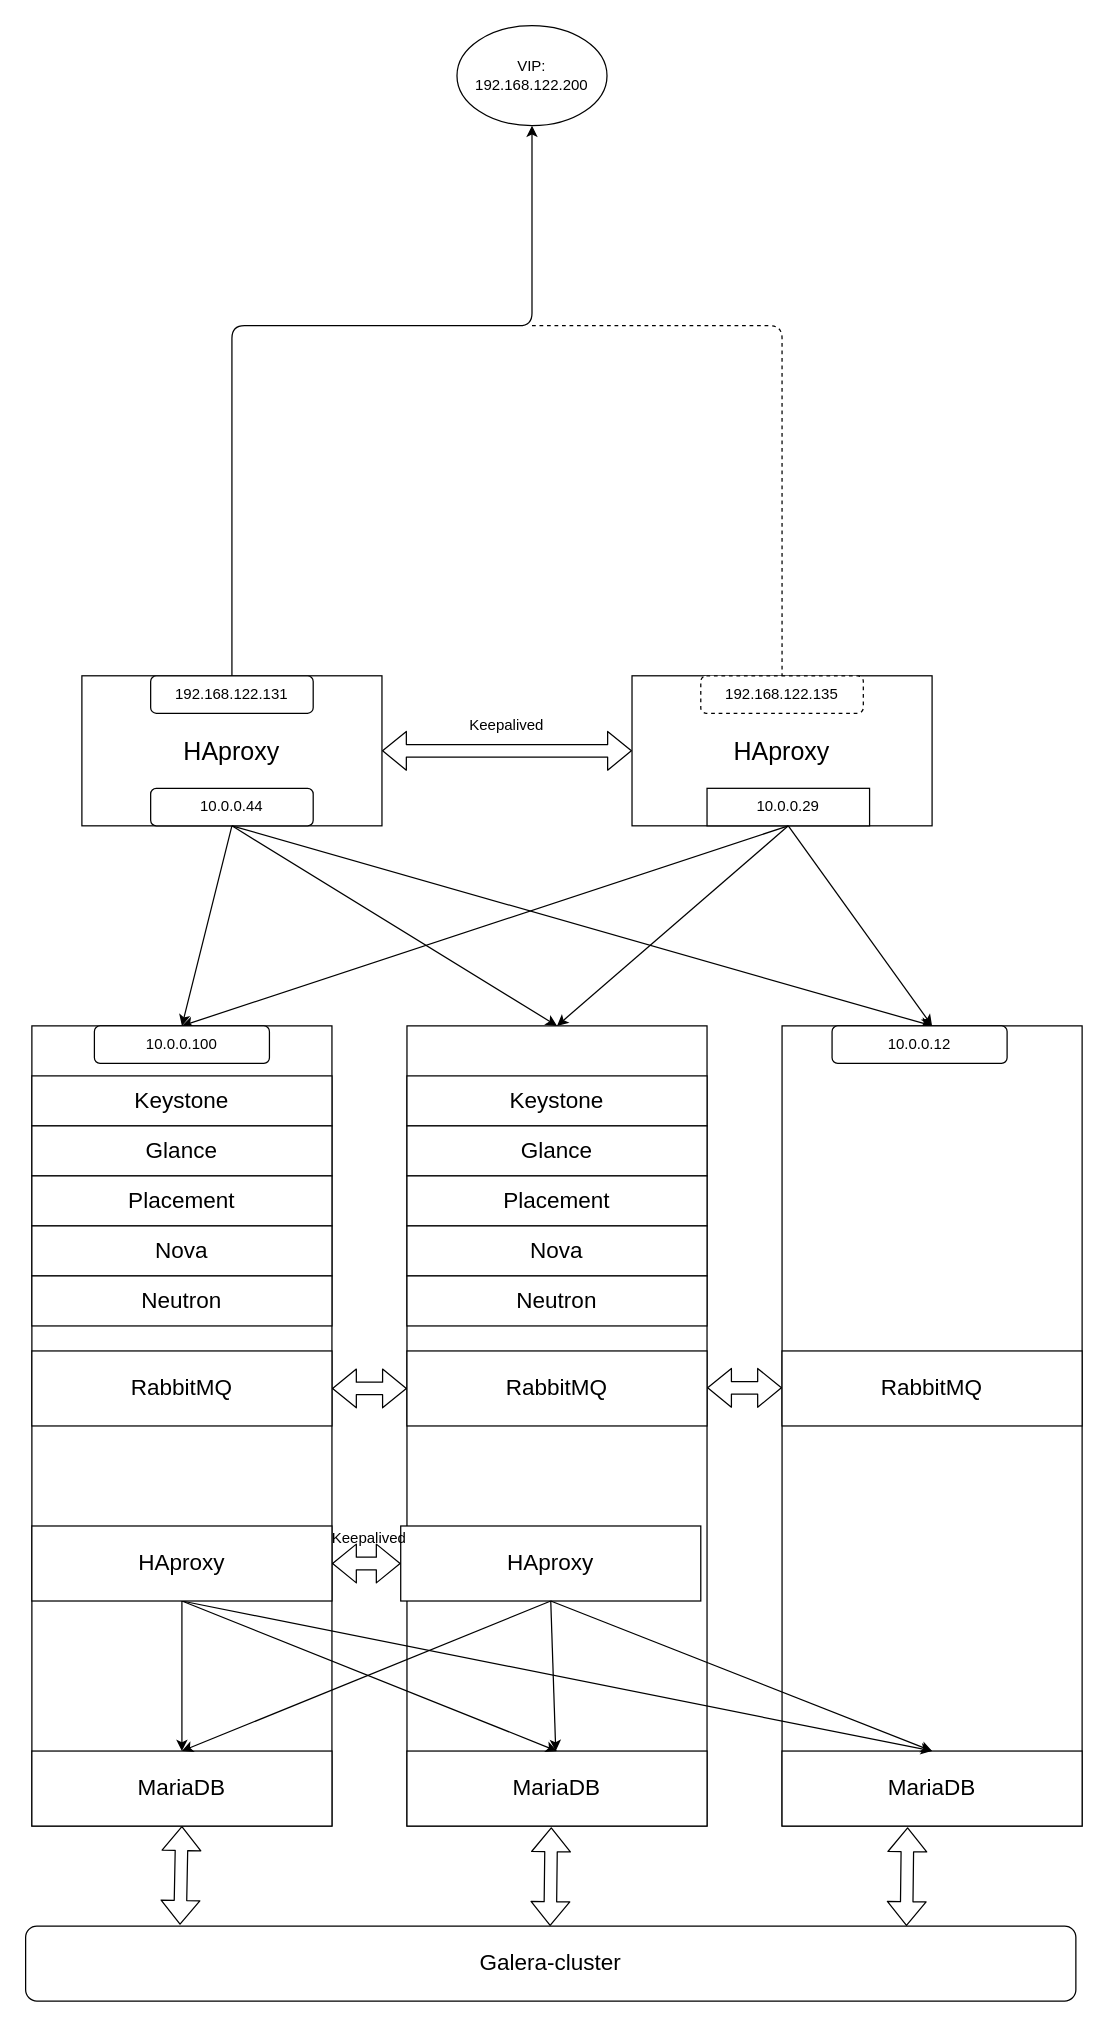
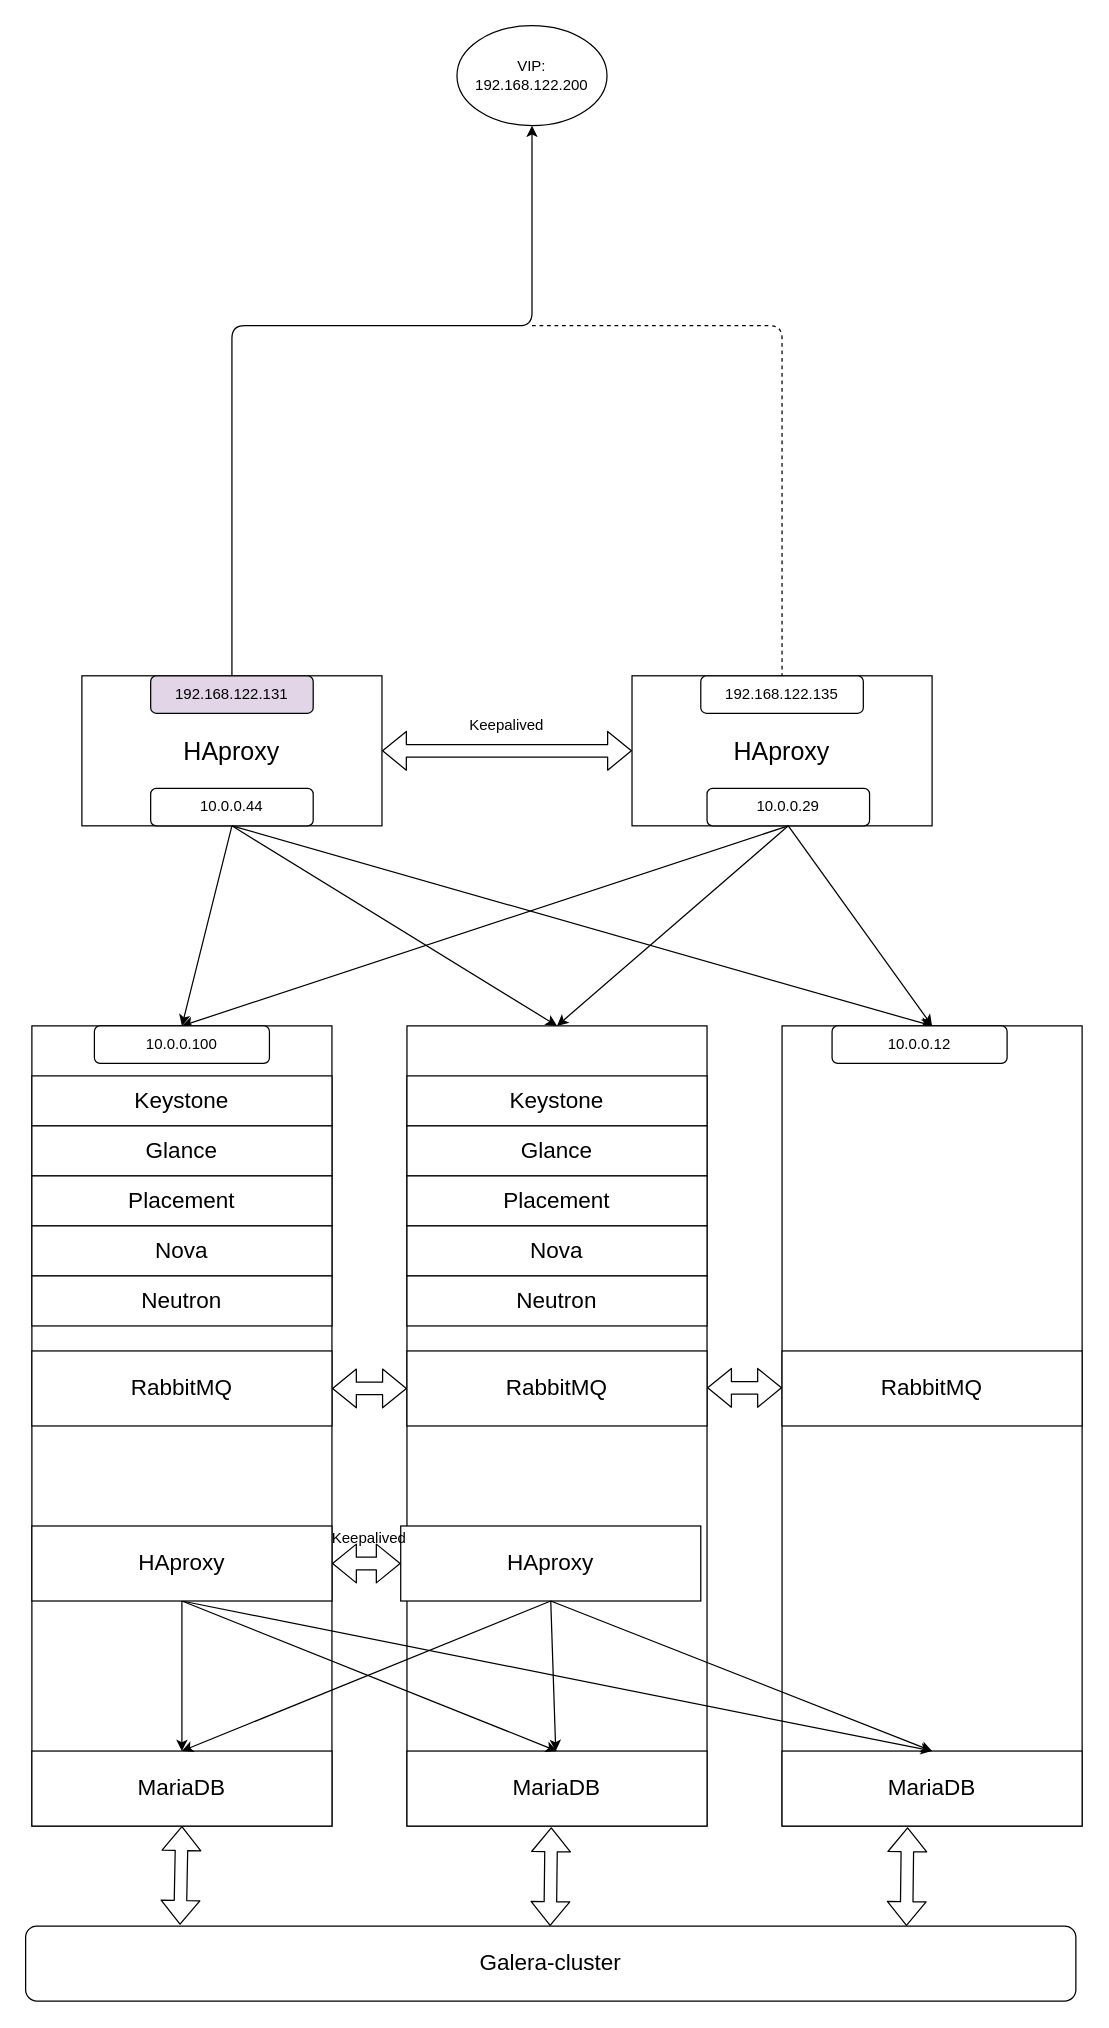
node "192.168.122.131": fillcolor #ffffff -> #e1d5e7
node "192.168.122.135": style dashed -> solid
node "10.0.0.29": shape rectangle -> rounded rectangle
